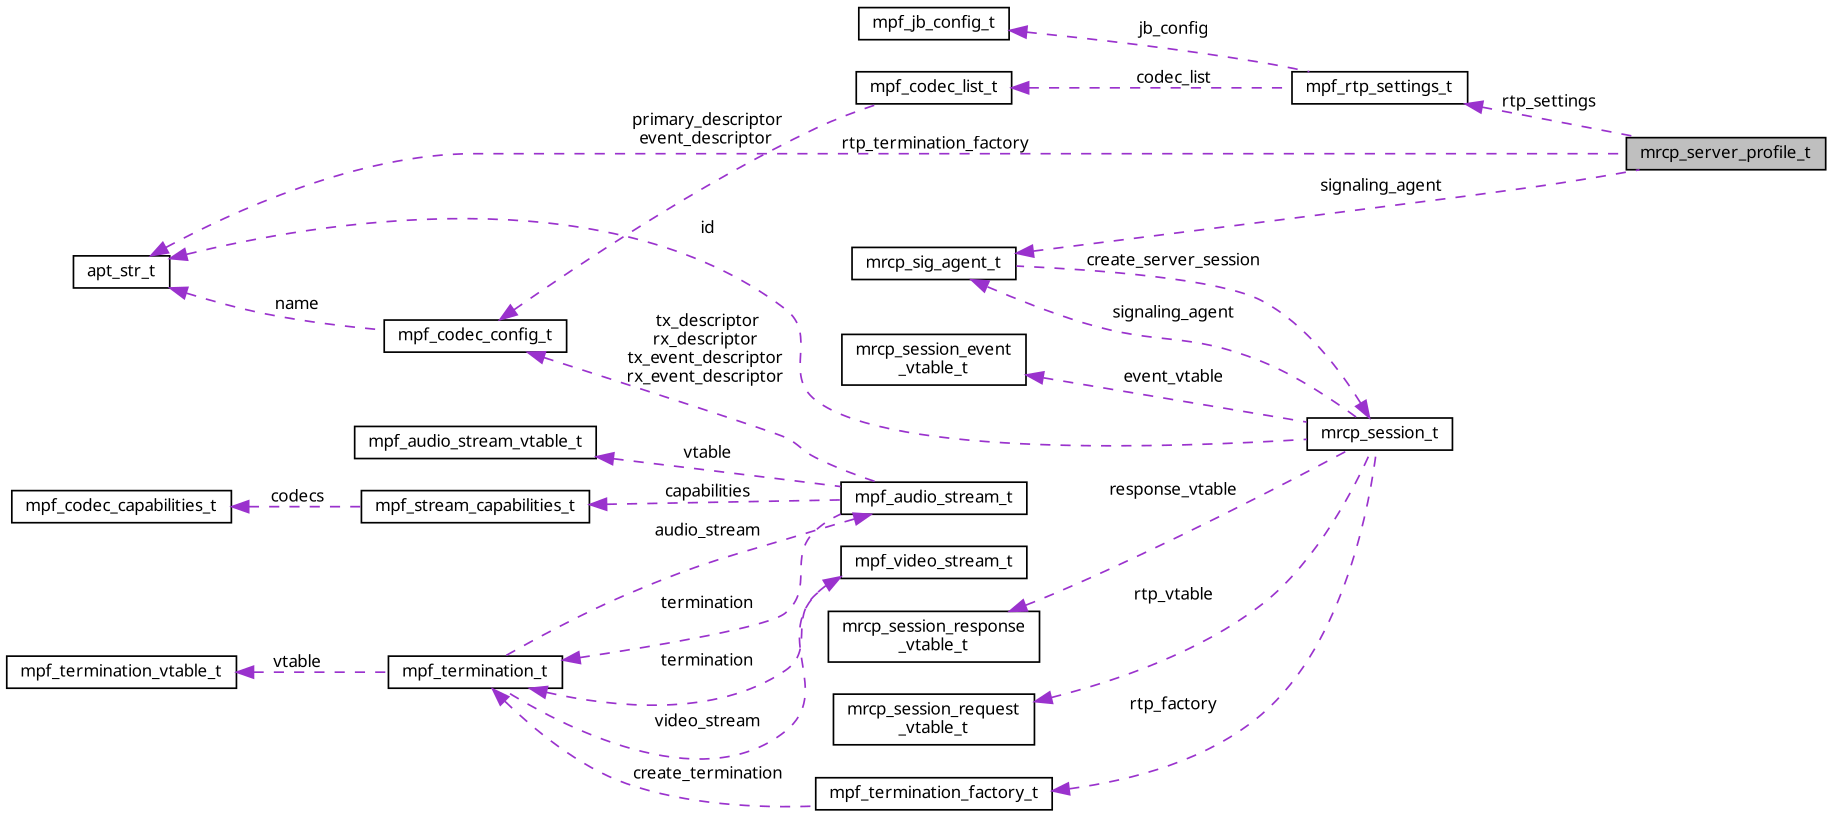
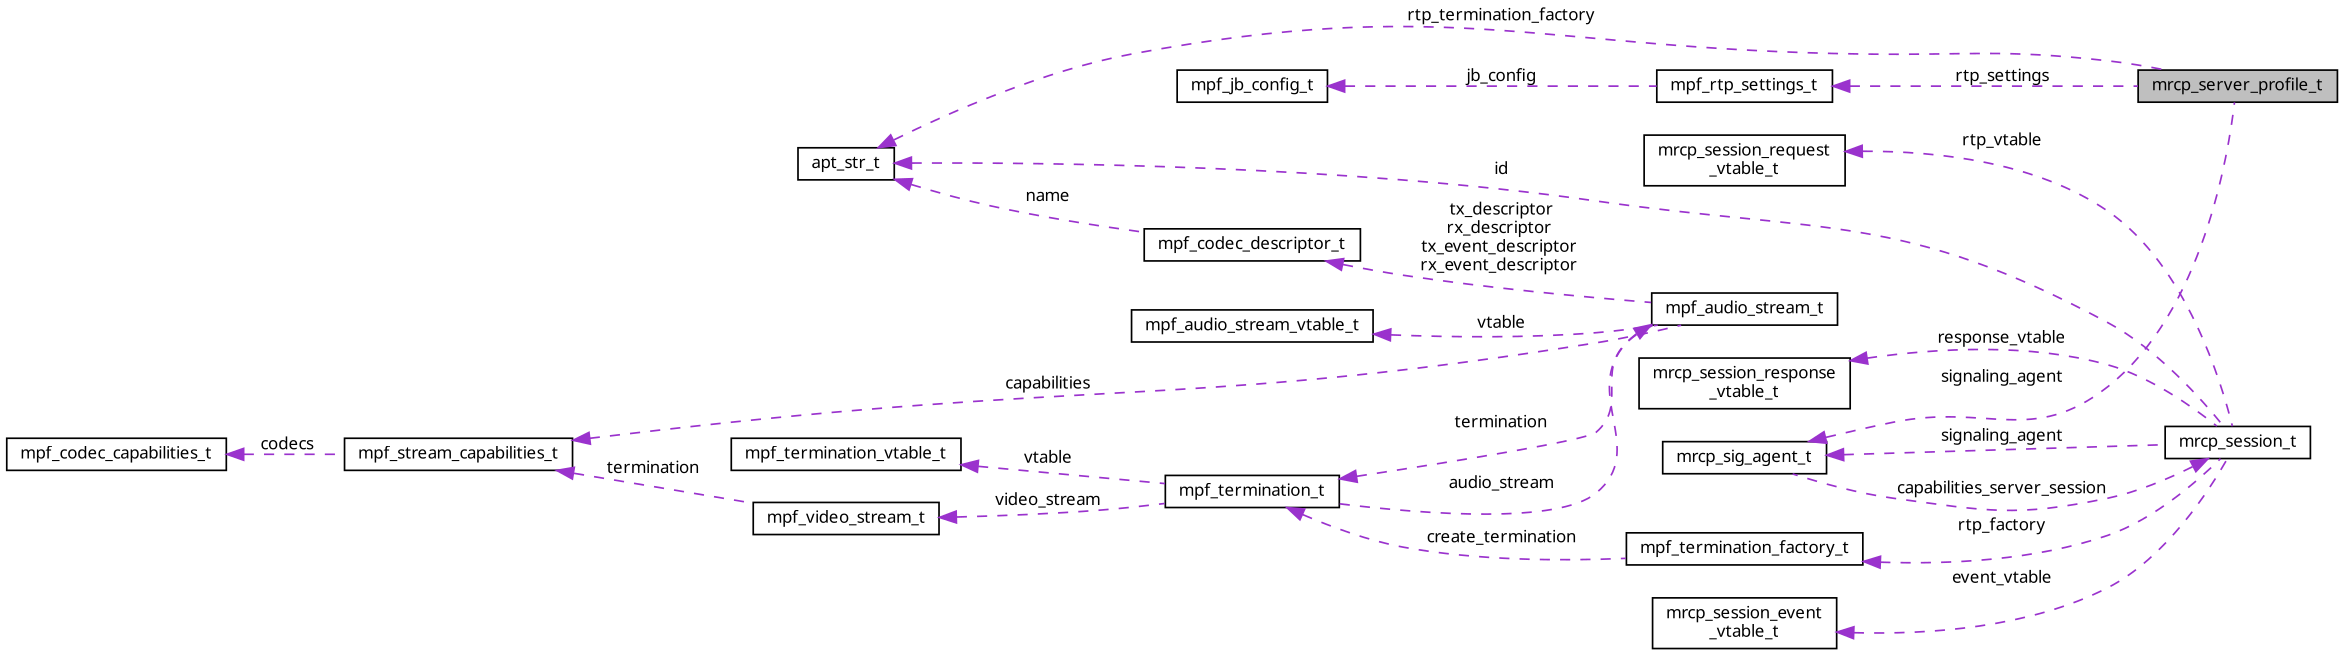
node "mpf_codec_list_t": removed
edge "mrcp_sig_agent_t" -> "mrcp_session_t": label " create_server_session" -> " capabilities_server_session"
node "mpf_codec_config_t": label "mpf_codec_config_t" -> "mpf_codec_descriptor_t"
edge "mpf_video_stream_t" -> "mpf_termination_t": now "mpf_video_stream_t" -> "mpf_stream_capabilities_t"
